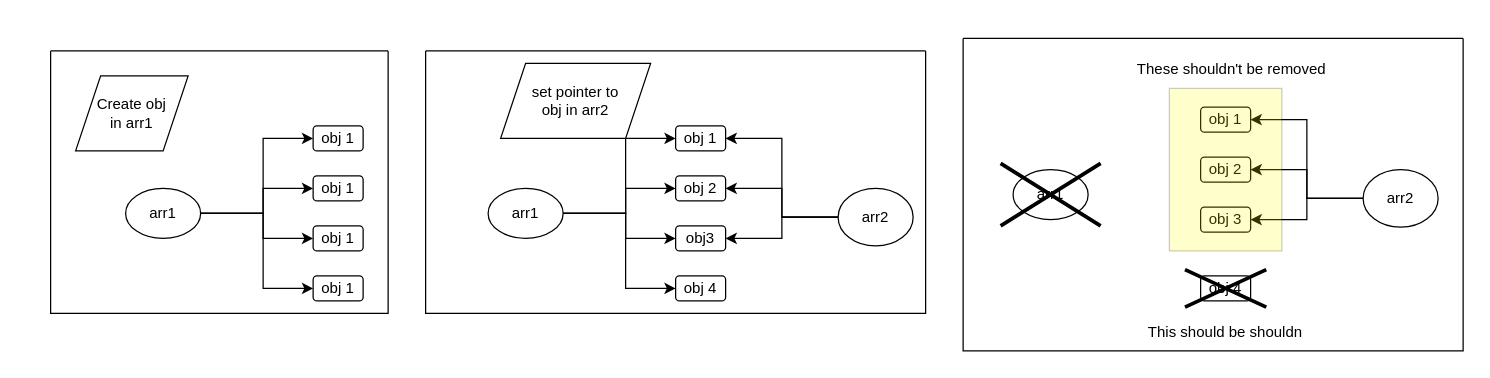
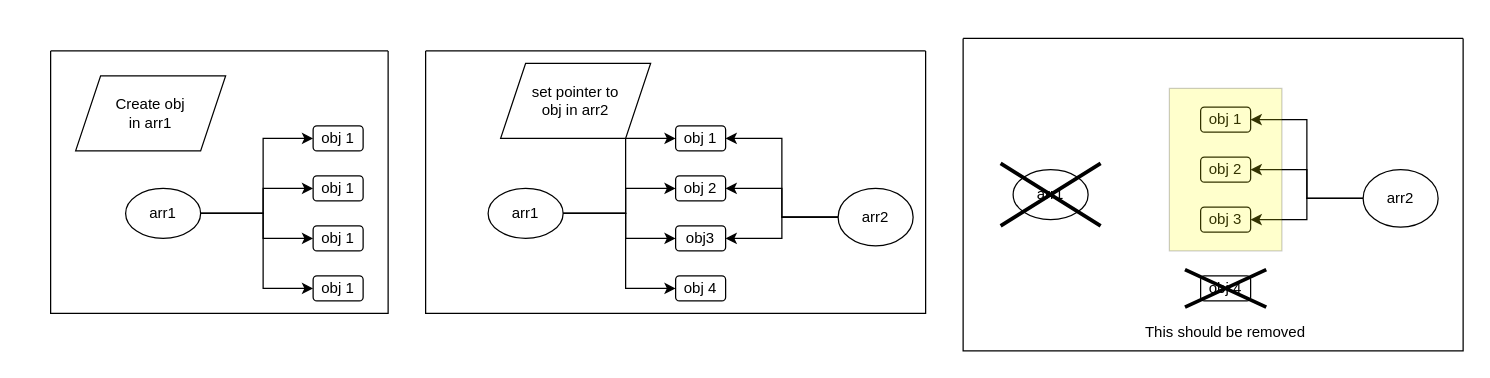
node "These shouldn't be removed": removed
node "Create obj in arr1": size 113x75 -> 150x75
node "This should be shouldn": label "This should be shouldn" -> "This should be removed"
